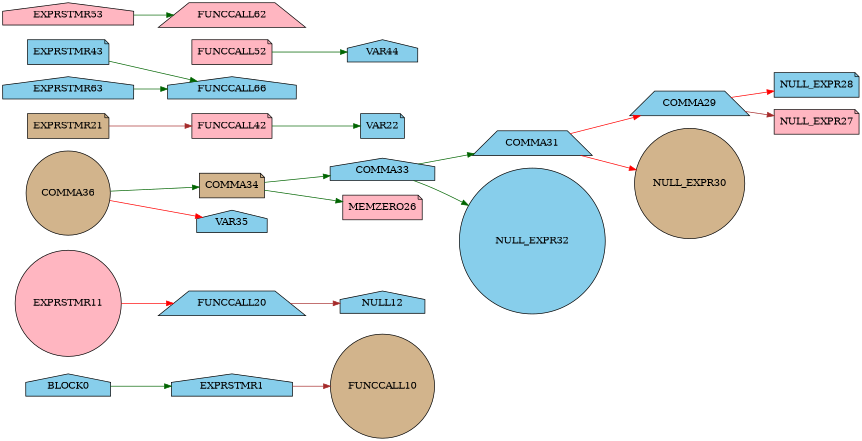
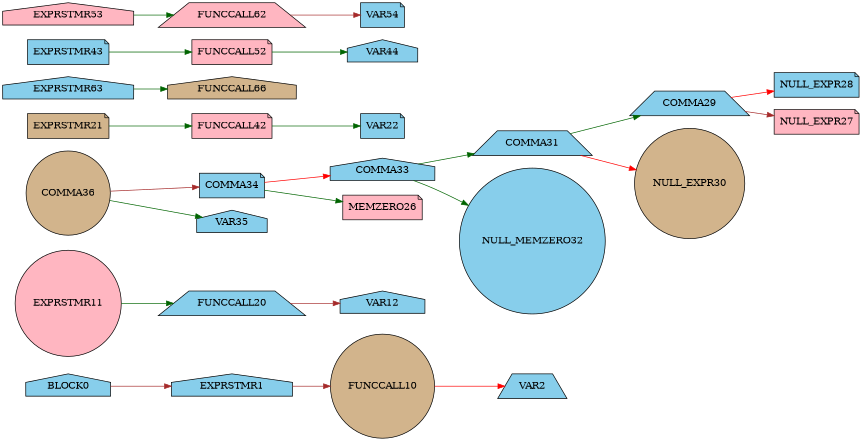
node "VAR54": added
edge "EXPRSTMR43" -> "FUNCCALL66": now "EXPRSTMR43" -> "FUNCCALL52"
node "FUNCCALL66": fillcolor skyblue -> tan
edge "EXPRSTMR21" -> "FUNCCALL42": color brown -> darkgreen
edge "COMMA31" -> "COMMA29": color red -> darkgreen
edge "COMMA34" -> "COMMA33": color darkgreen -> red
node "COMMA34": fillcolor tan -> skyblue
edge "COMMA36" -> "COMMA34": color darkgreen -> brown
edge "COMMA36" -> "VAR35": color red -> darkgreen
node "NULL_EXPR32": label "NULL_EXPR32" -> "NULL_MEMZERO32"
edge "EXPRSTMR11" -> "FUNCCALL20": color red -> darkgreen
node "NULL12": label "NULL12" -> "VAR12"
edge "BLOCK0" -> "EXPRSTMR1": color darkgreen -> brown
node "VAR2": added
